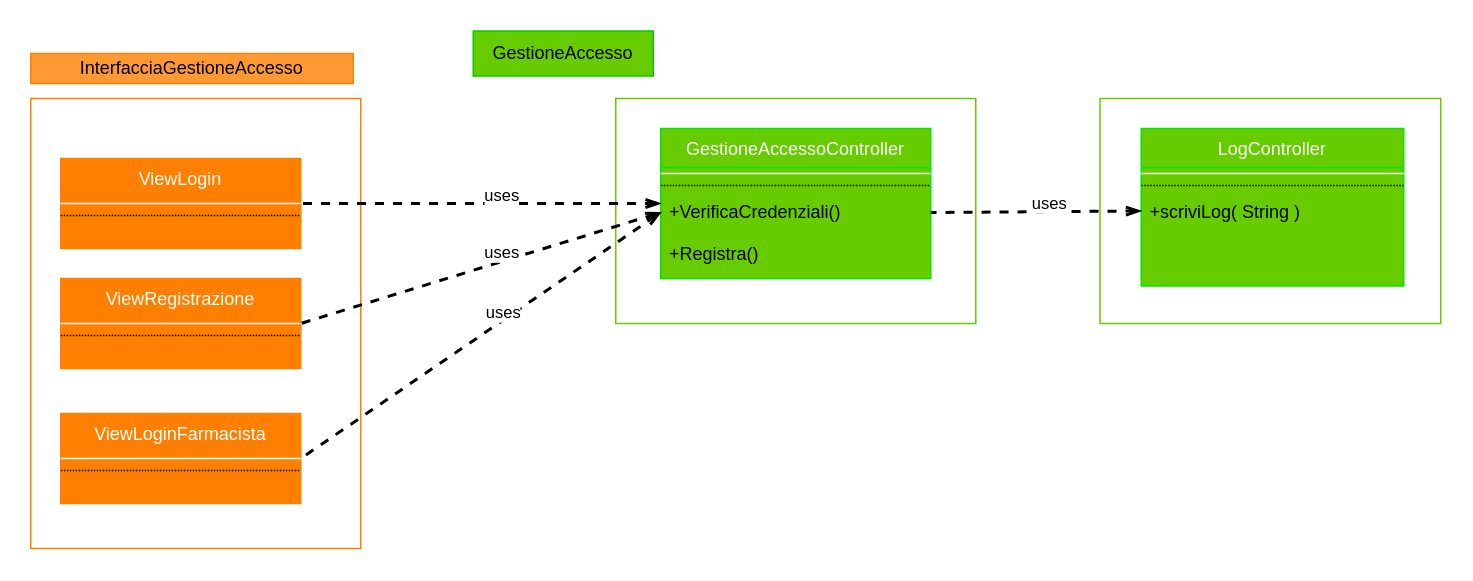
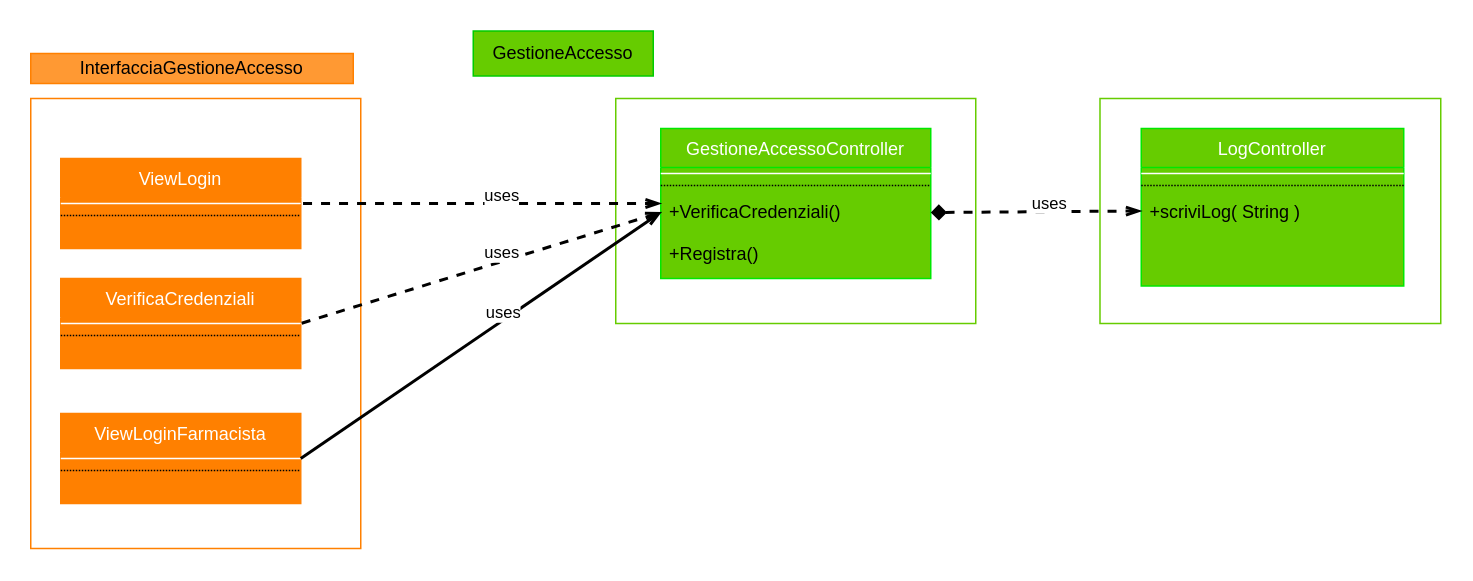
edge "+VerificaCredenziali()" -> "+scriviLog( String )": arrowhead none -> diamond
node "ViewRegistrazione": label "ViewRegistrazione" -> "VerificaCredenziali"
edge "ViewLoginFarmacista" -> "+VerificaCredenziali()": style dashed -> solid
